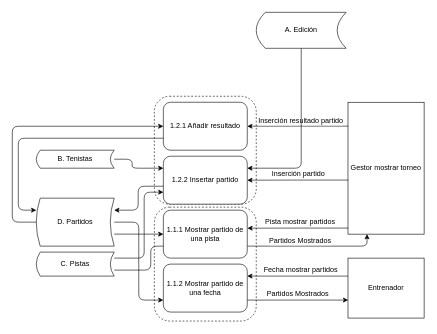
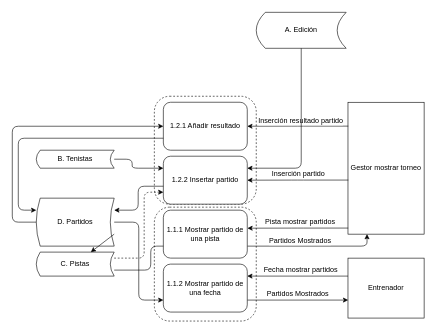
edge "D. Partidos" -> "1.1.1 Mostrar partido de una pista": now "D. Partidos" -> "C. Pistas"
edge "C. Pistas" -> "1.2.2 Insertar partido": style solid -> dashed
